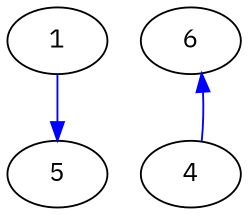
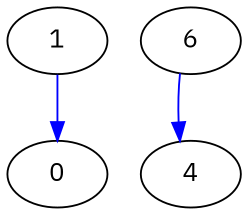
edge "4" -> "6": reversed
node "5": label "5" -> "0"
